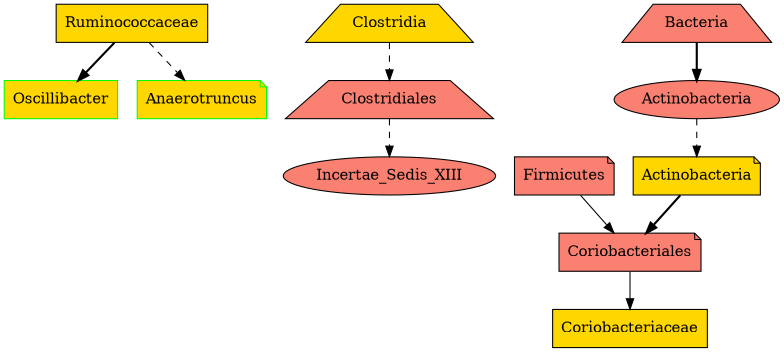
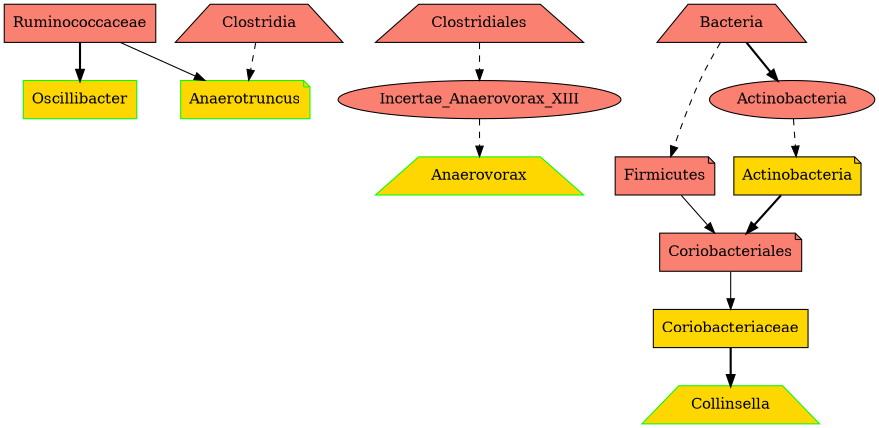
node "Ruminococcaceae": fillcolor gold -> salmon
node "Clostridia": fillcolor gold -> salmon
edge "Clostridia" -> "Clostridiales": now "Clostridia" -> "Anaerotruncus"
edge "Ruminococcaceae" -> "Anaerotruncus": style dashed -> solid
edge "Bacteria" -> "Firmicutes": added
node "Incertae_Sedis_XIII": label "Incertae_Sedis_XIII" -> "Incertae_Anaerovorax_XIII"
node "Anaerovorax": added
node "Collinsella": added
